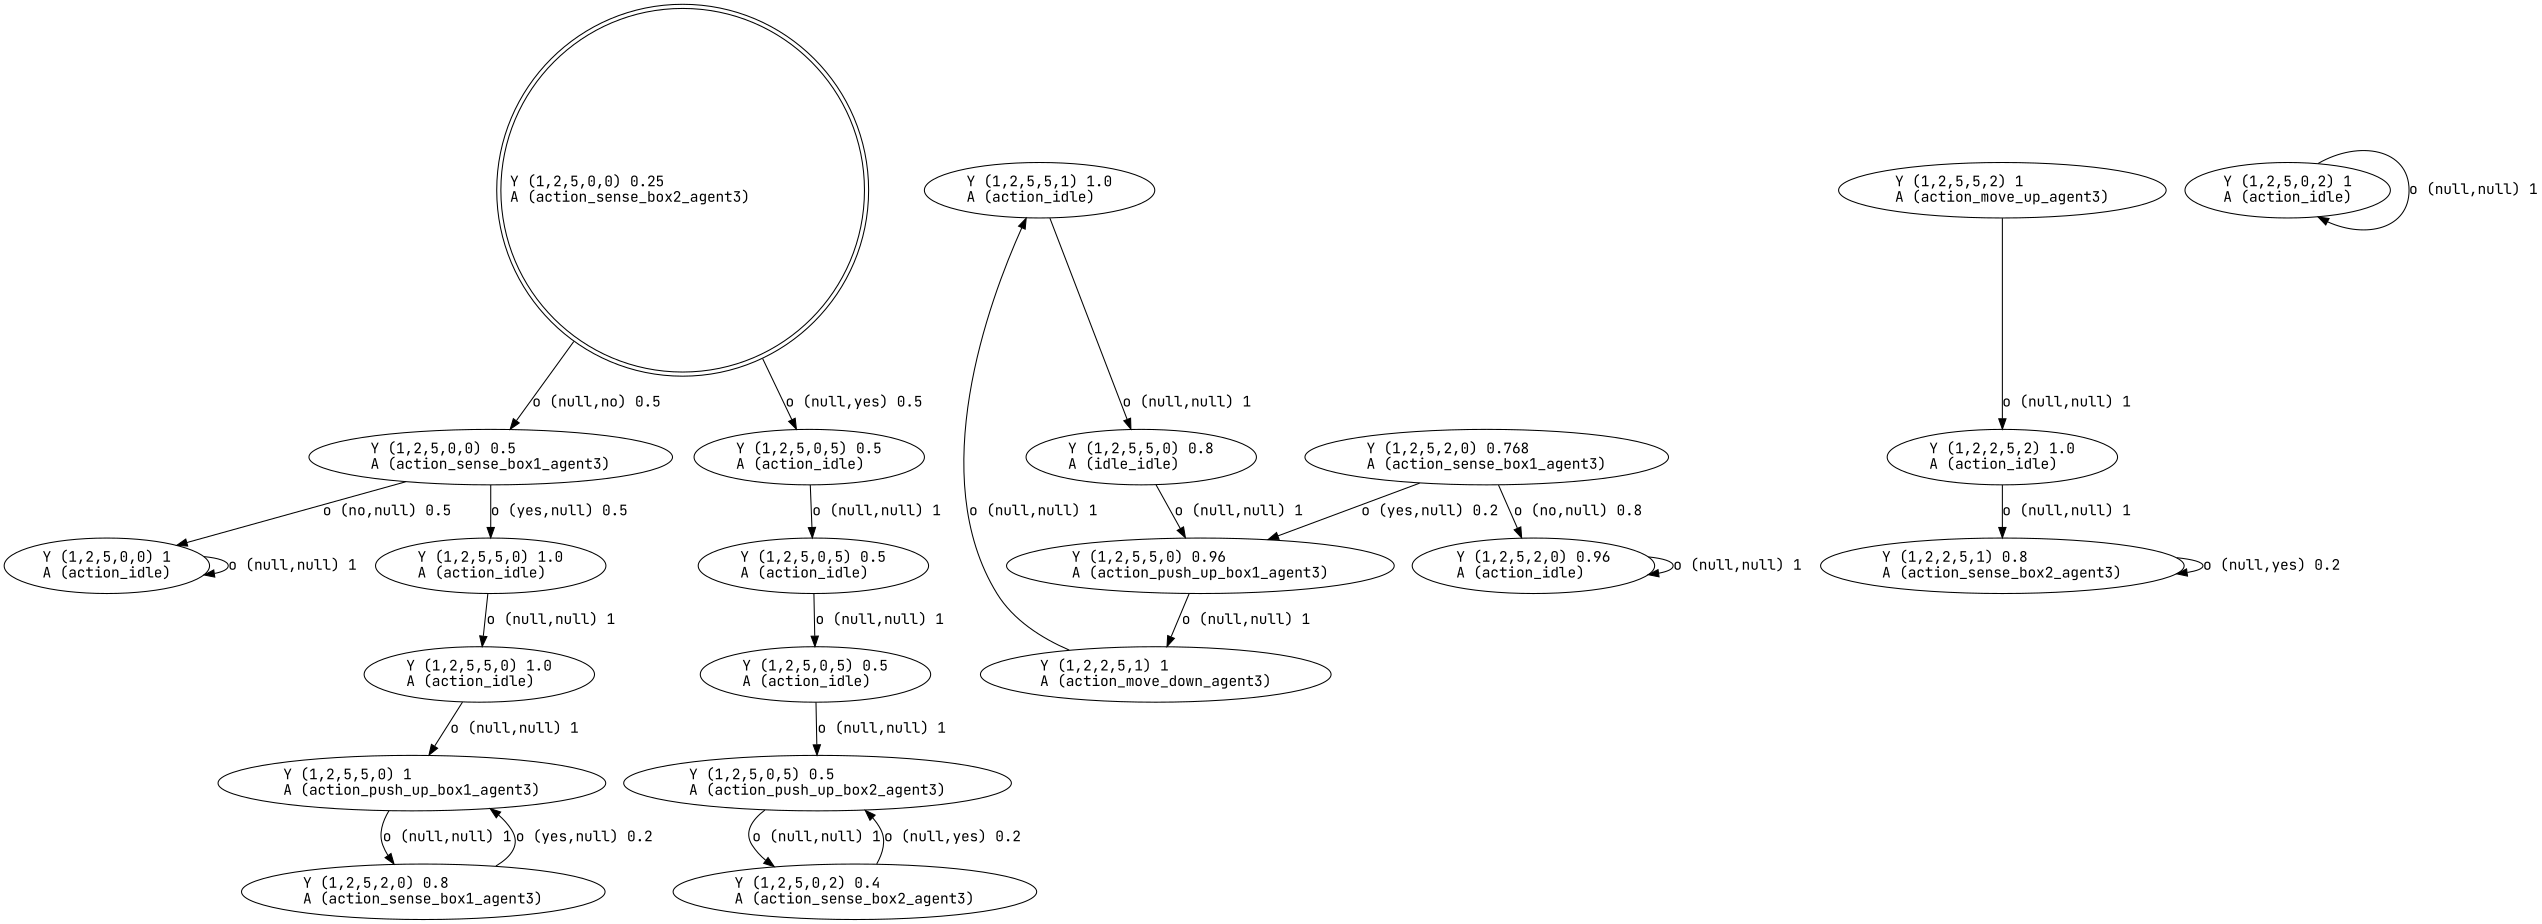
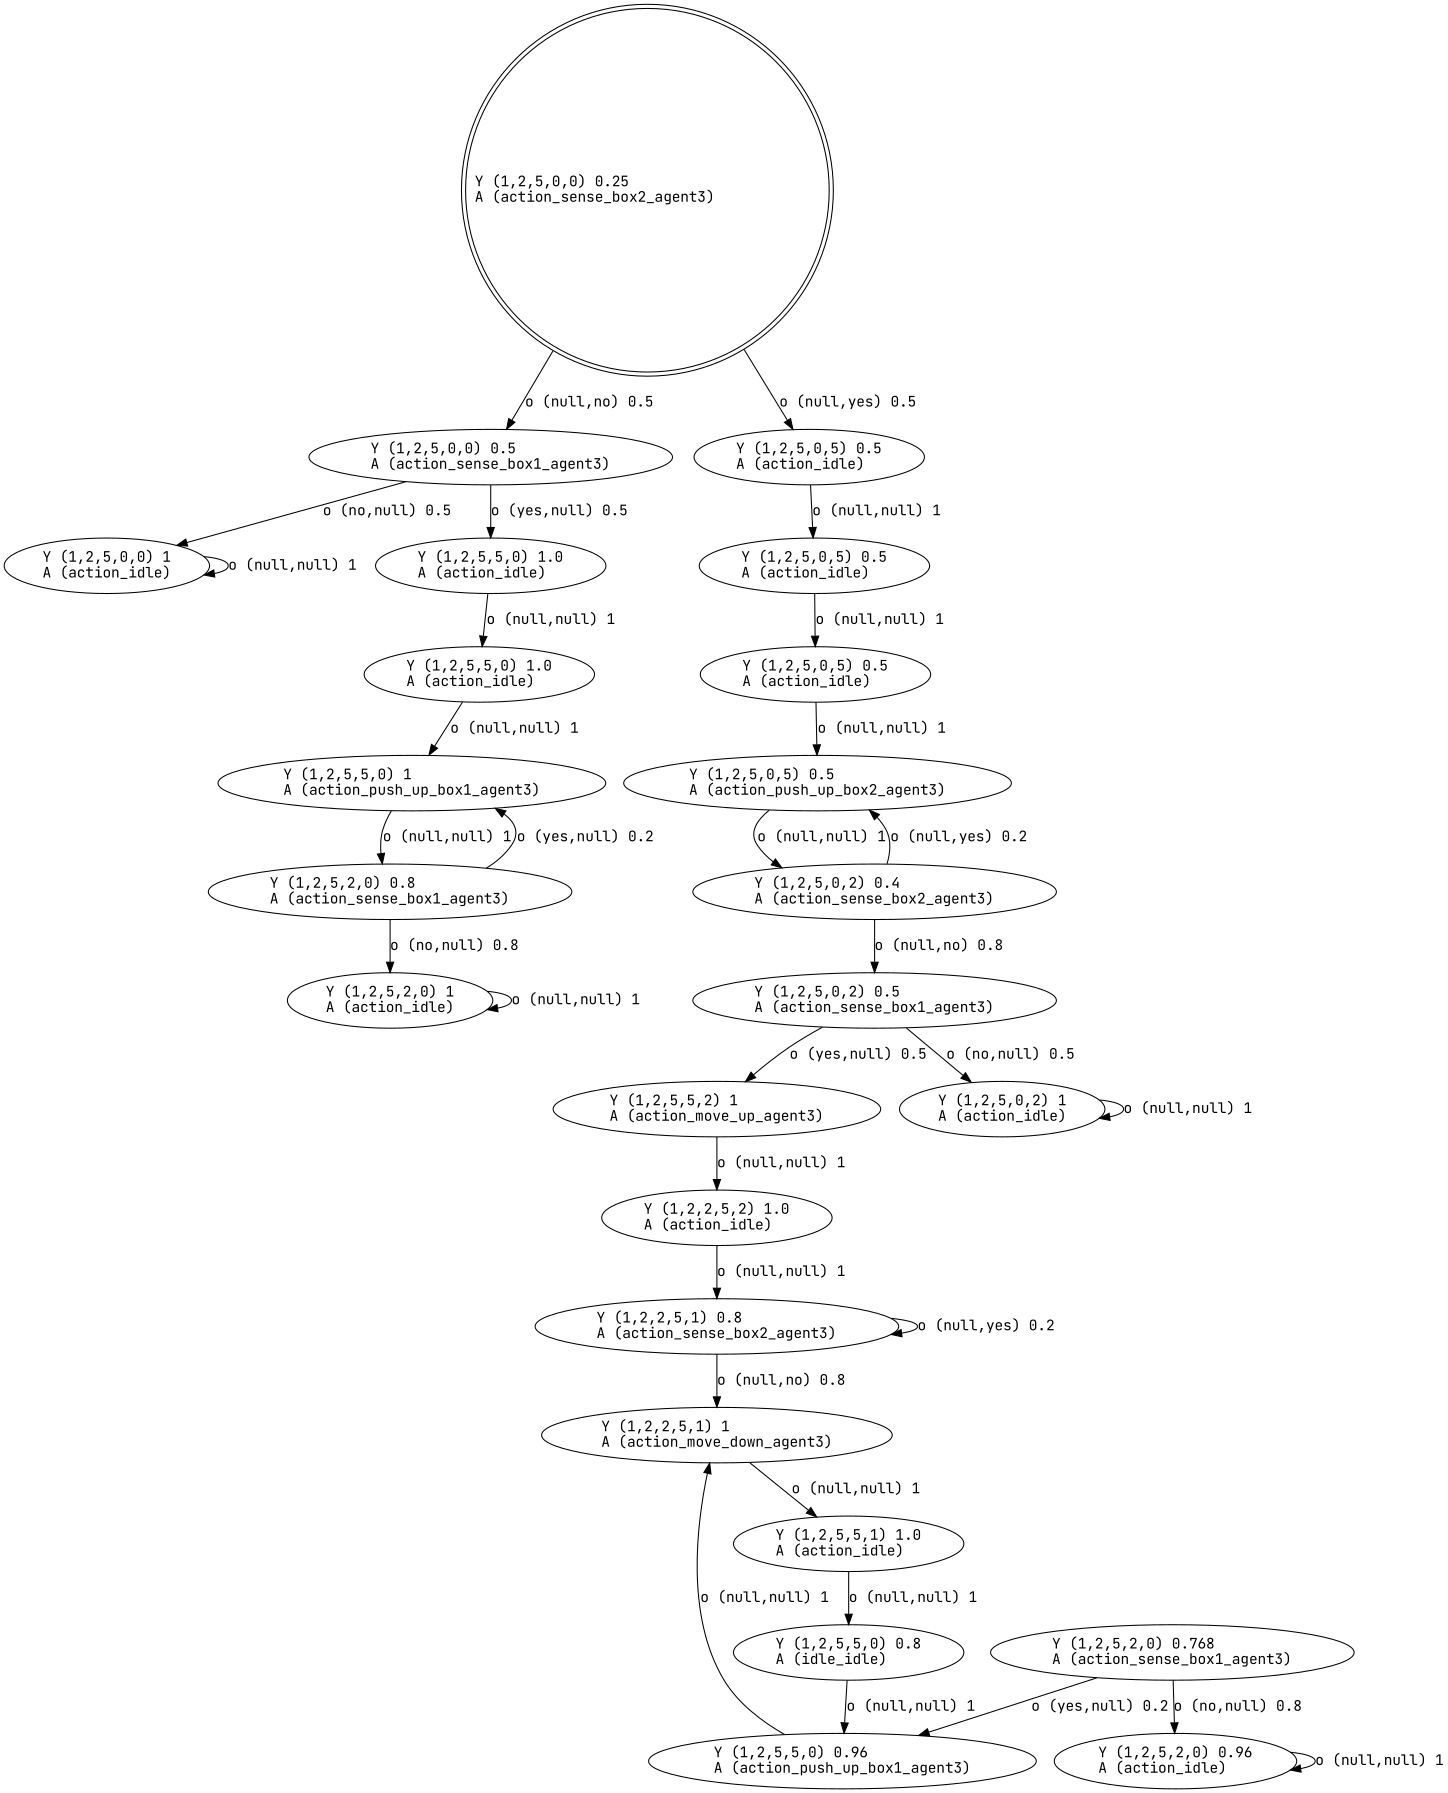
node "Y (1,2,5,2,0) 1 A (action_idle)": added
node "Y (1,2,5,0,2) 0.5 A (action_sense_box1_agent3)": added
edge "Y (1,2,2,5,1) 0.8 A (action_sense_box2_agent3)" -> "Y (1,2,2,5,1) 1 A (action_move_down_agent3)": added, label "o (null,no) 0.8"
